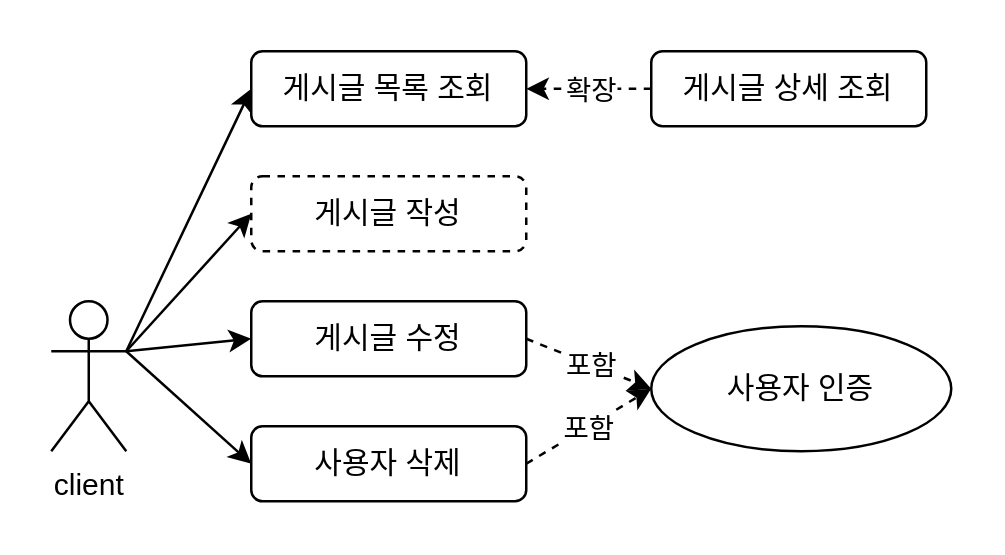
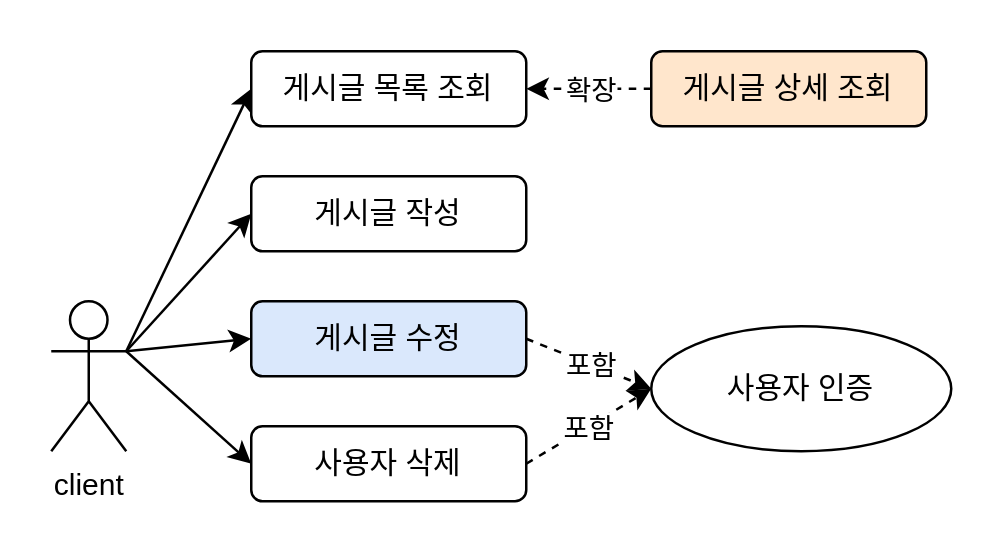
node "게시글 상세 조회": fillcolor #ffffff -> #ffe6cc
node "게시글 작성": style dashed -> solid
node "게시글 수정": fillcolor #ffffff -> #dae8fc
